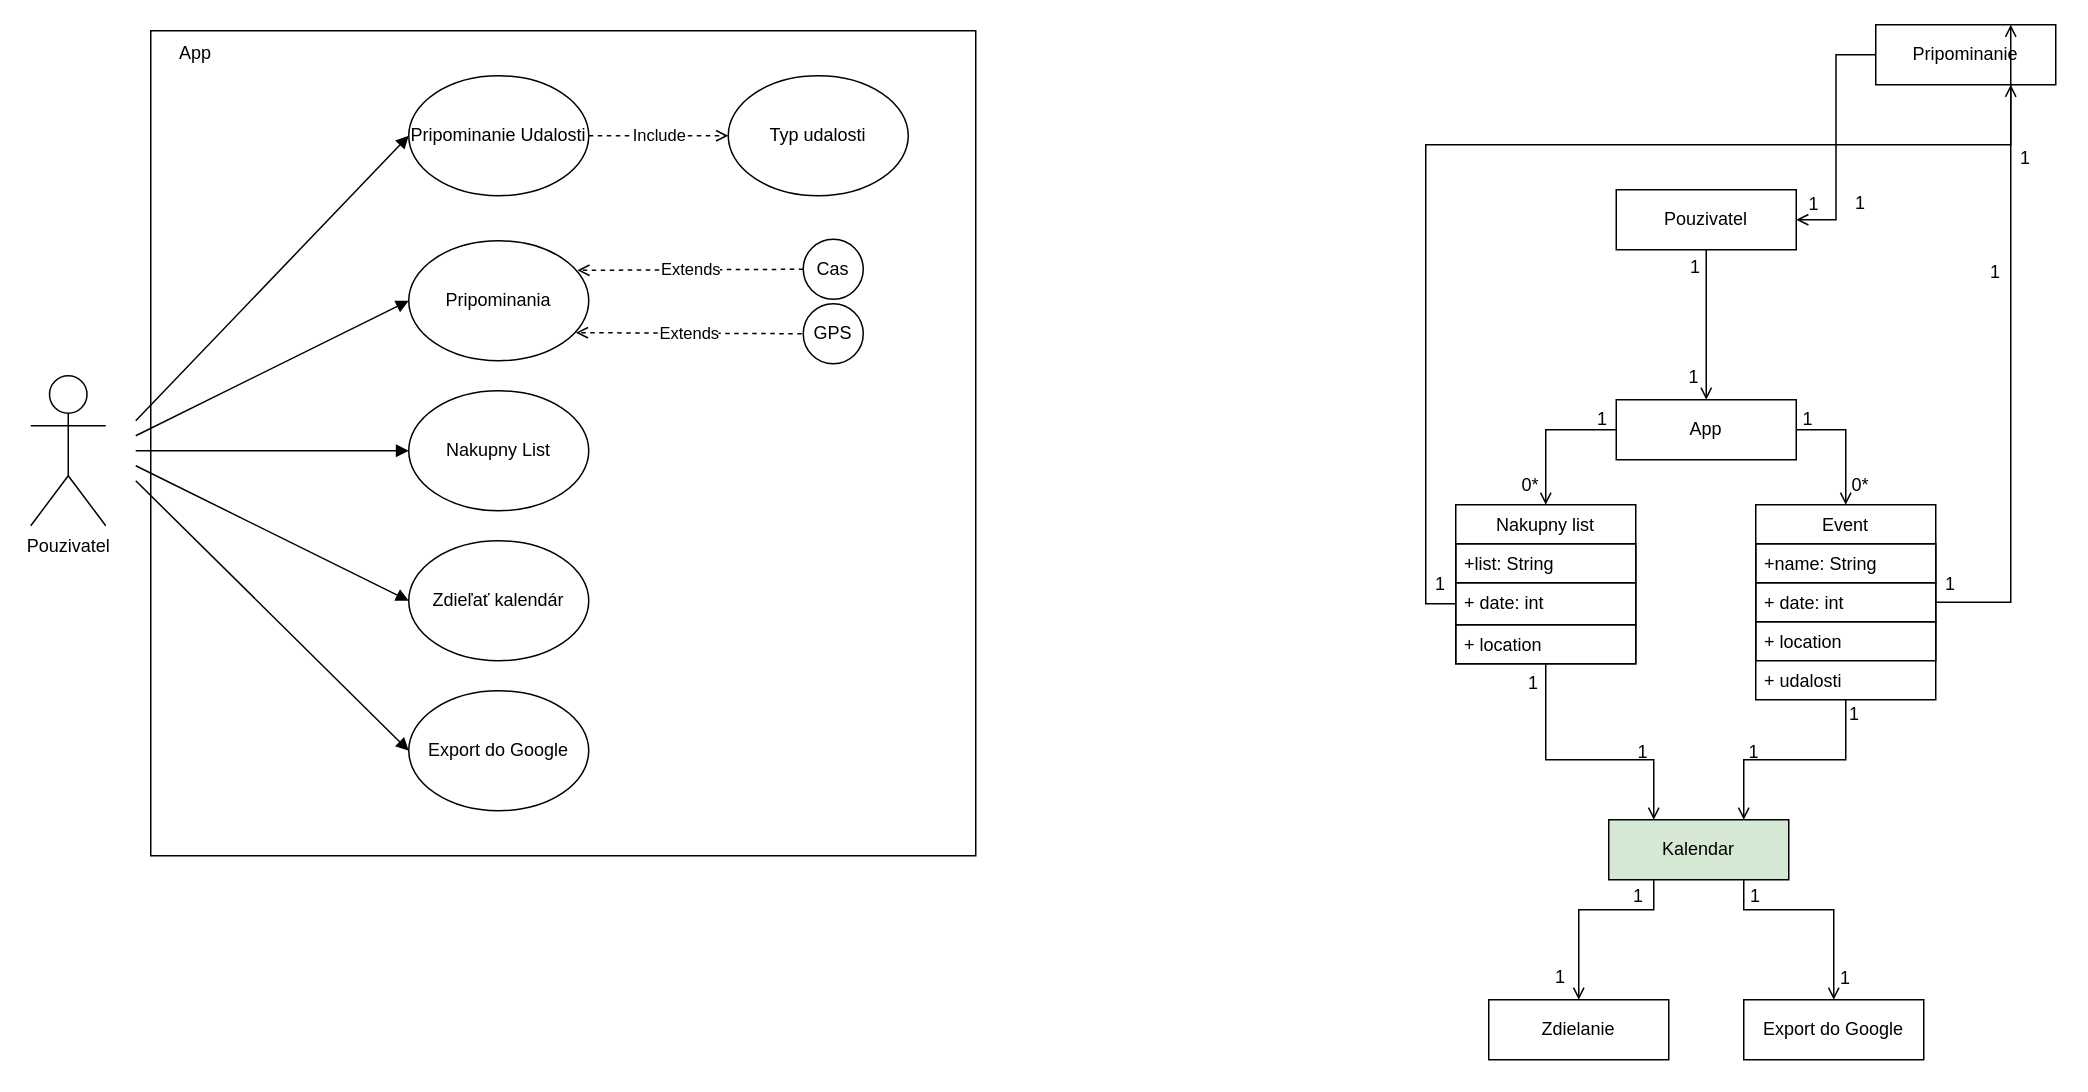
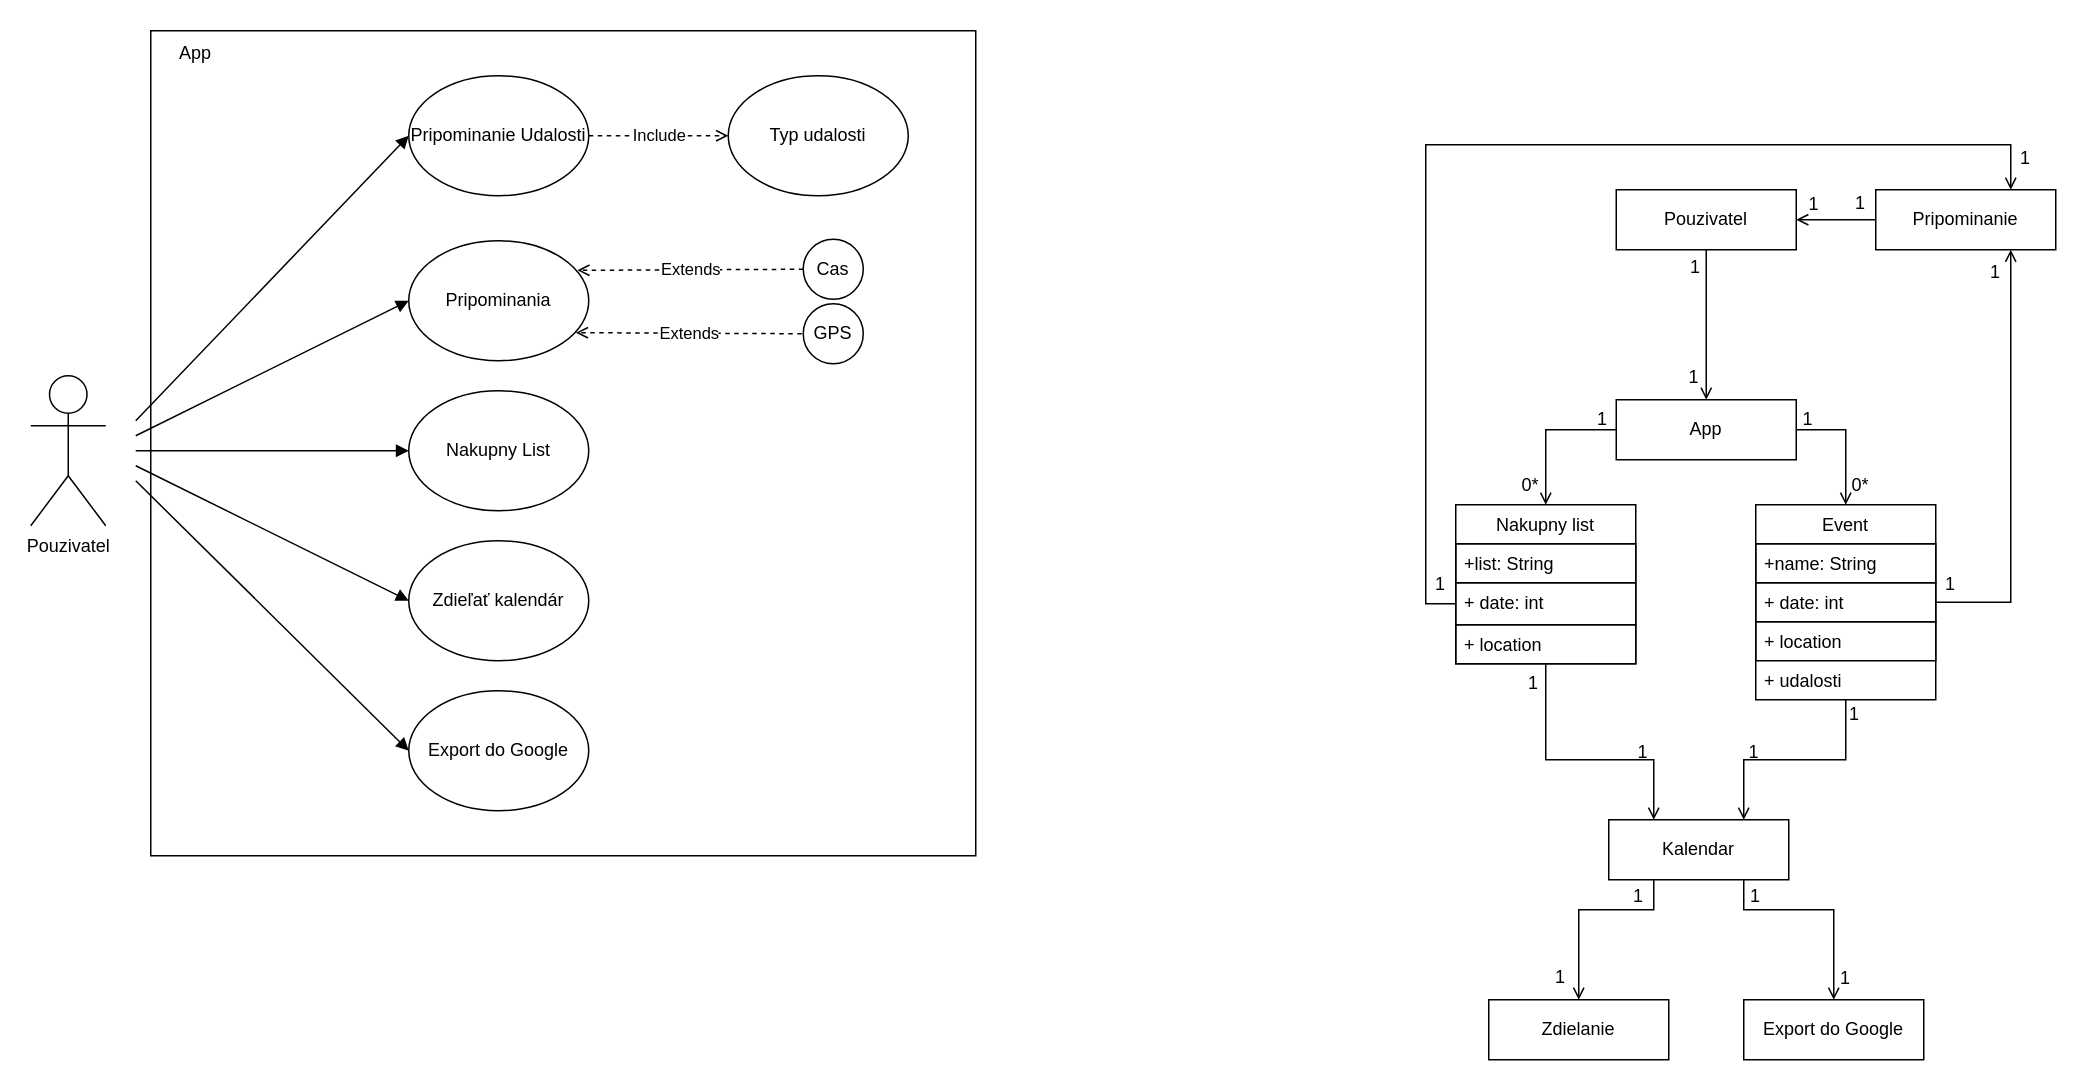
node "Pripominanie": moved (1966, 55) -> (1966, 220)
node "Kalendar": fillcolor #d5e8d4 -> #ffffff
